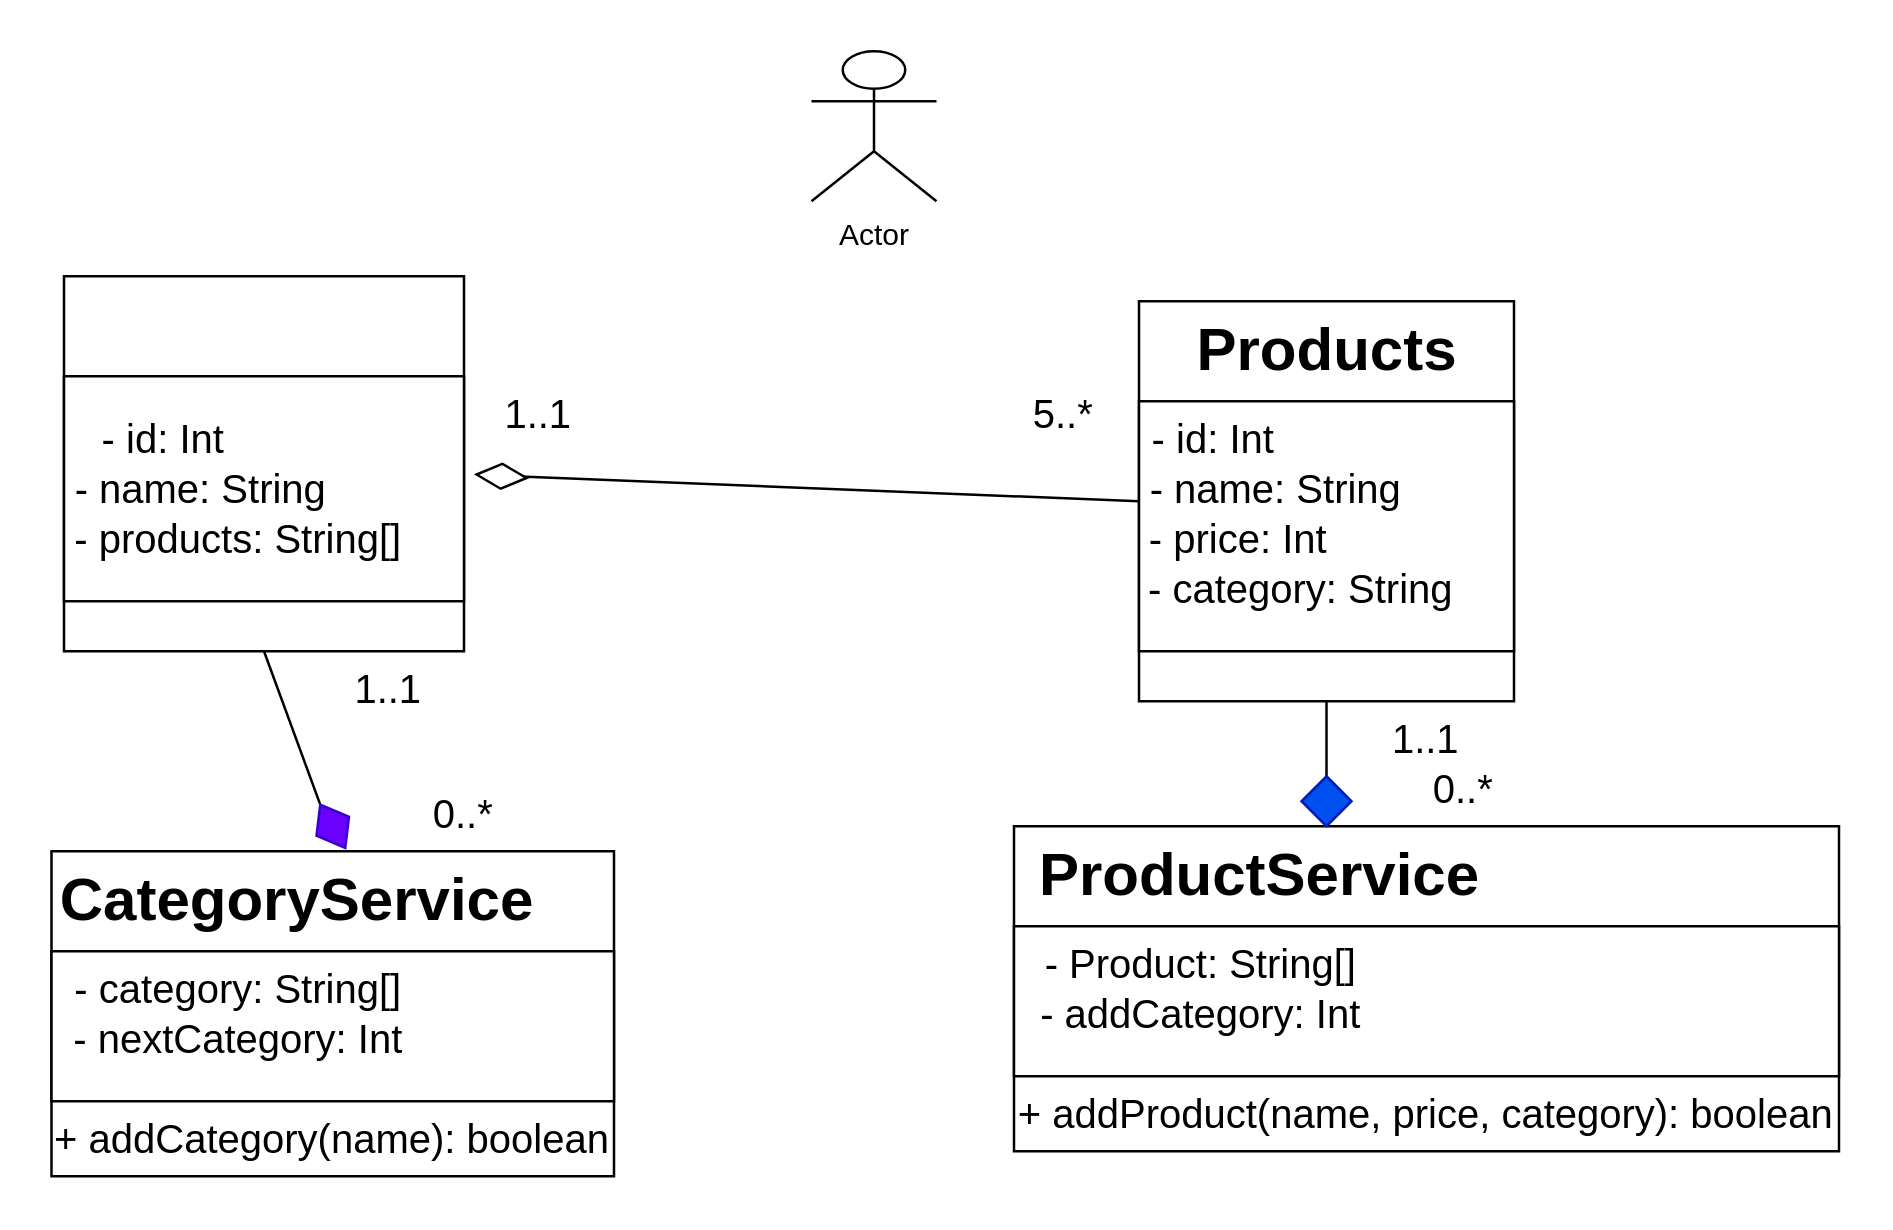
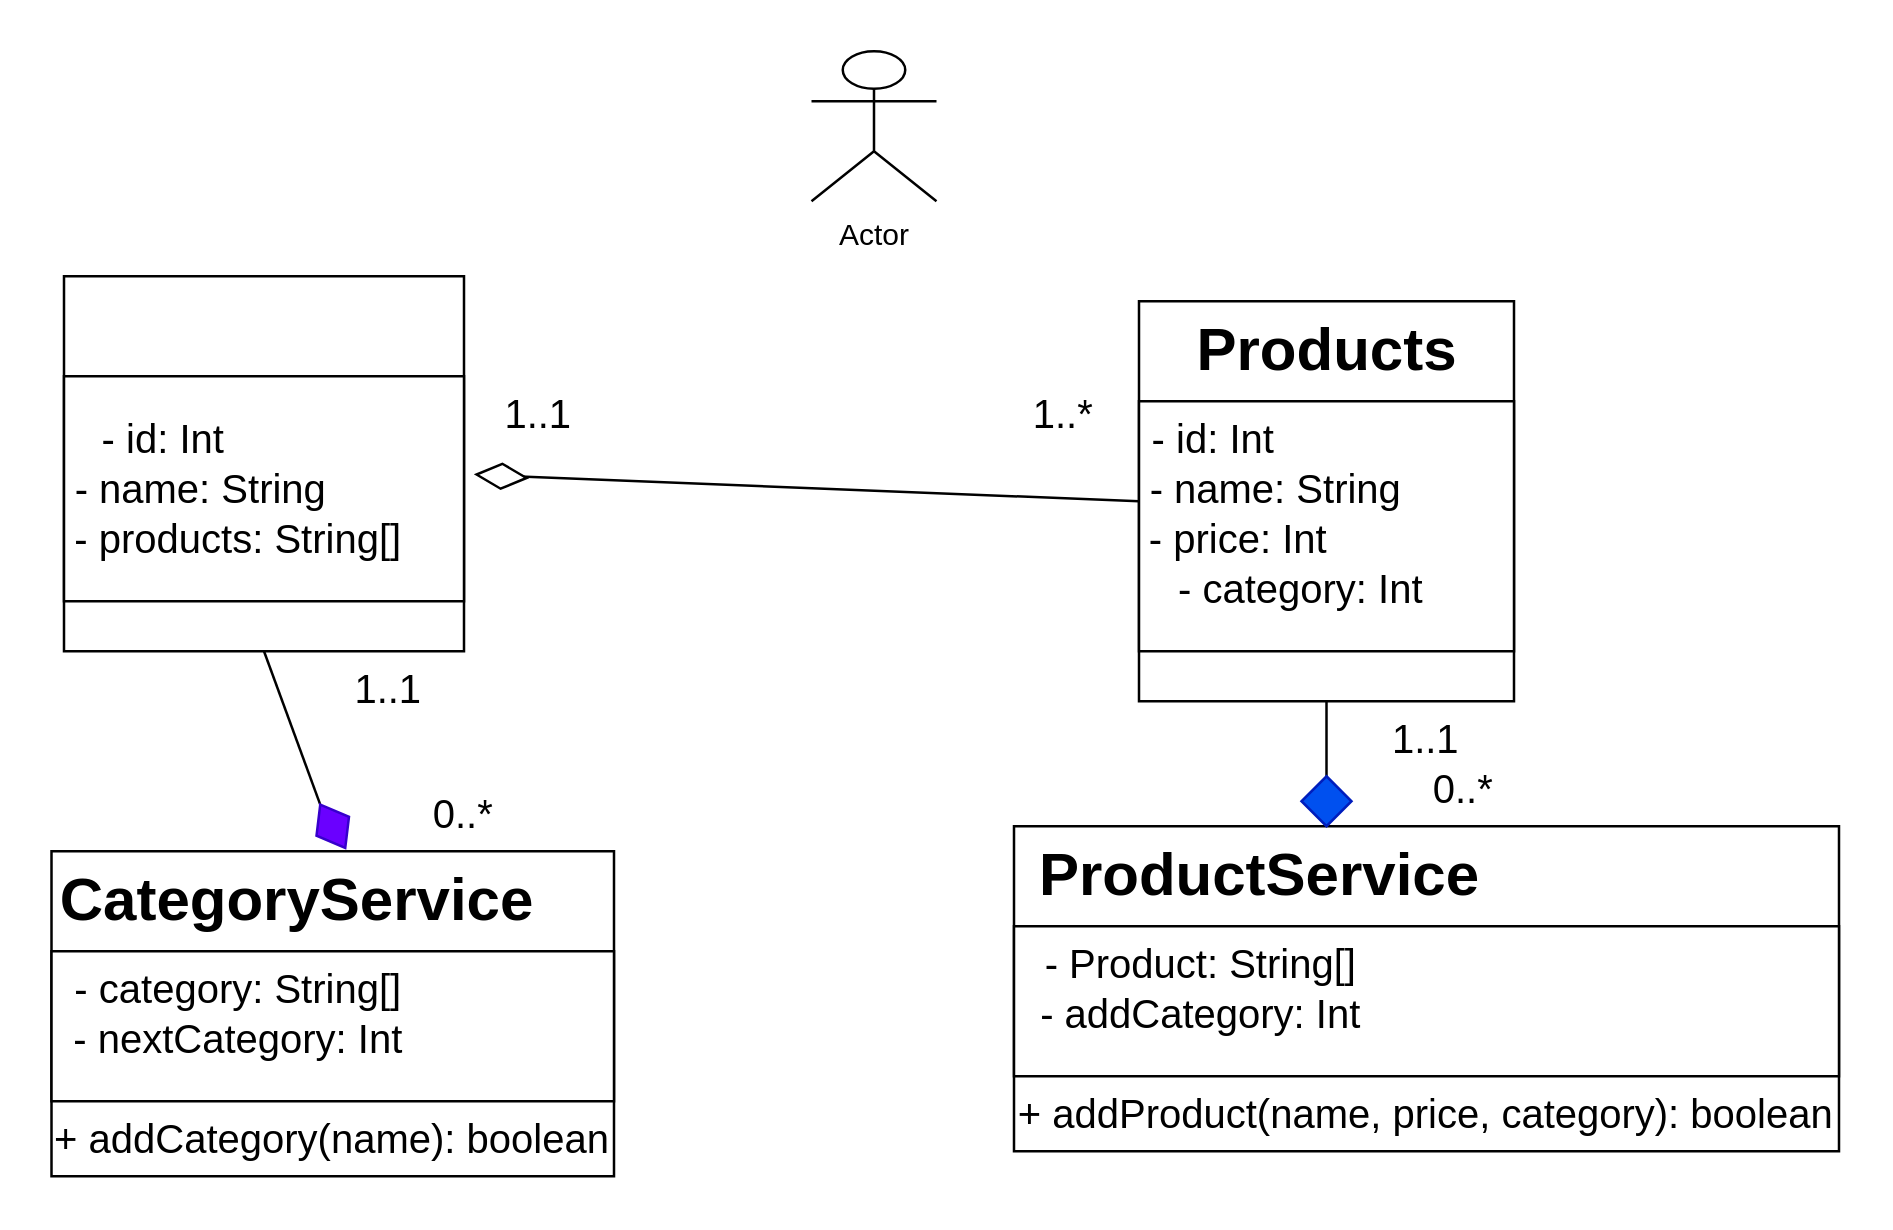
node "5..*": label "5..*" -> "1..*"
node "- category: String": label "- category: String" -> "- category: Int"
